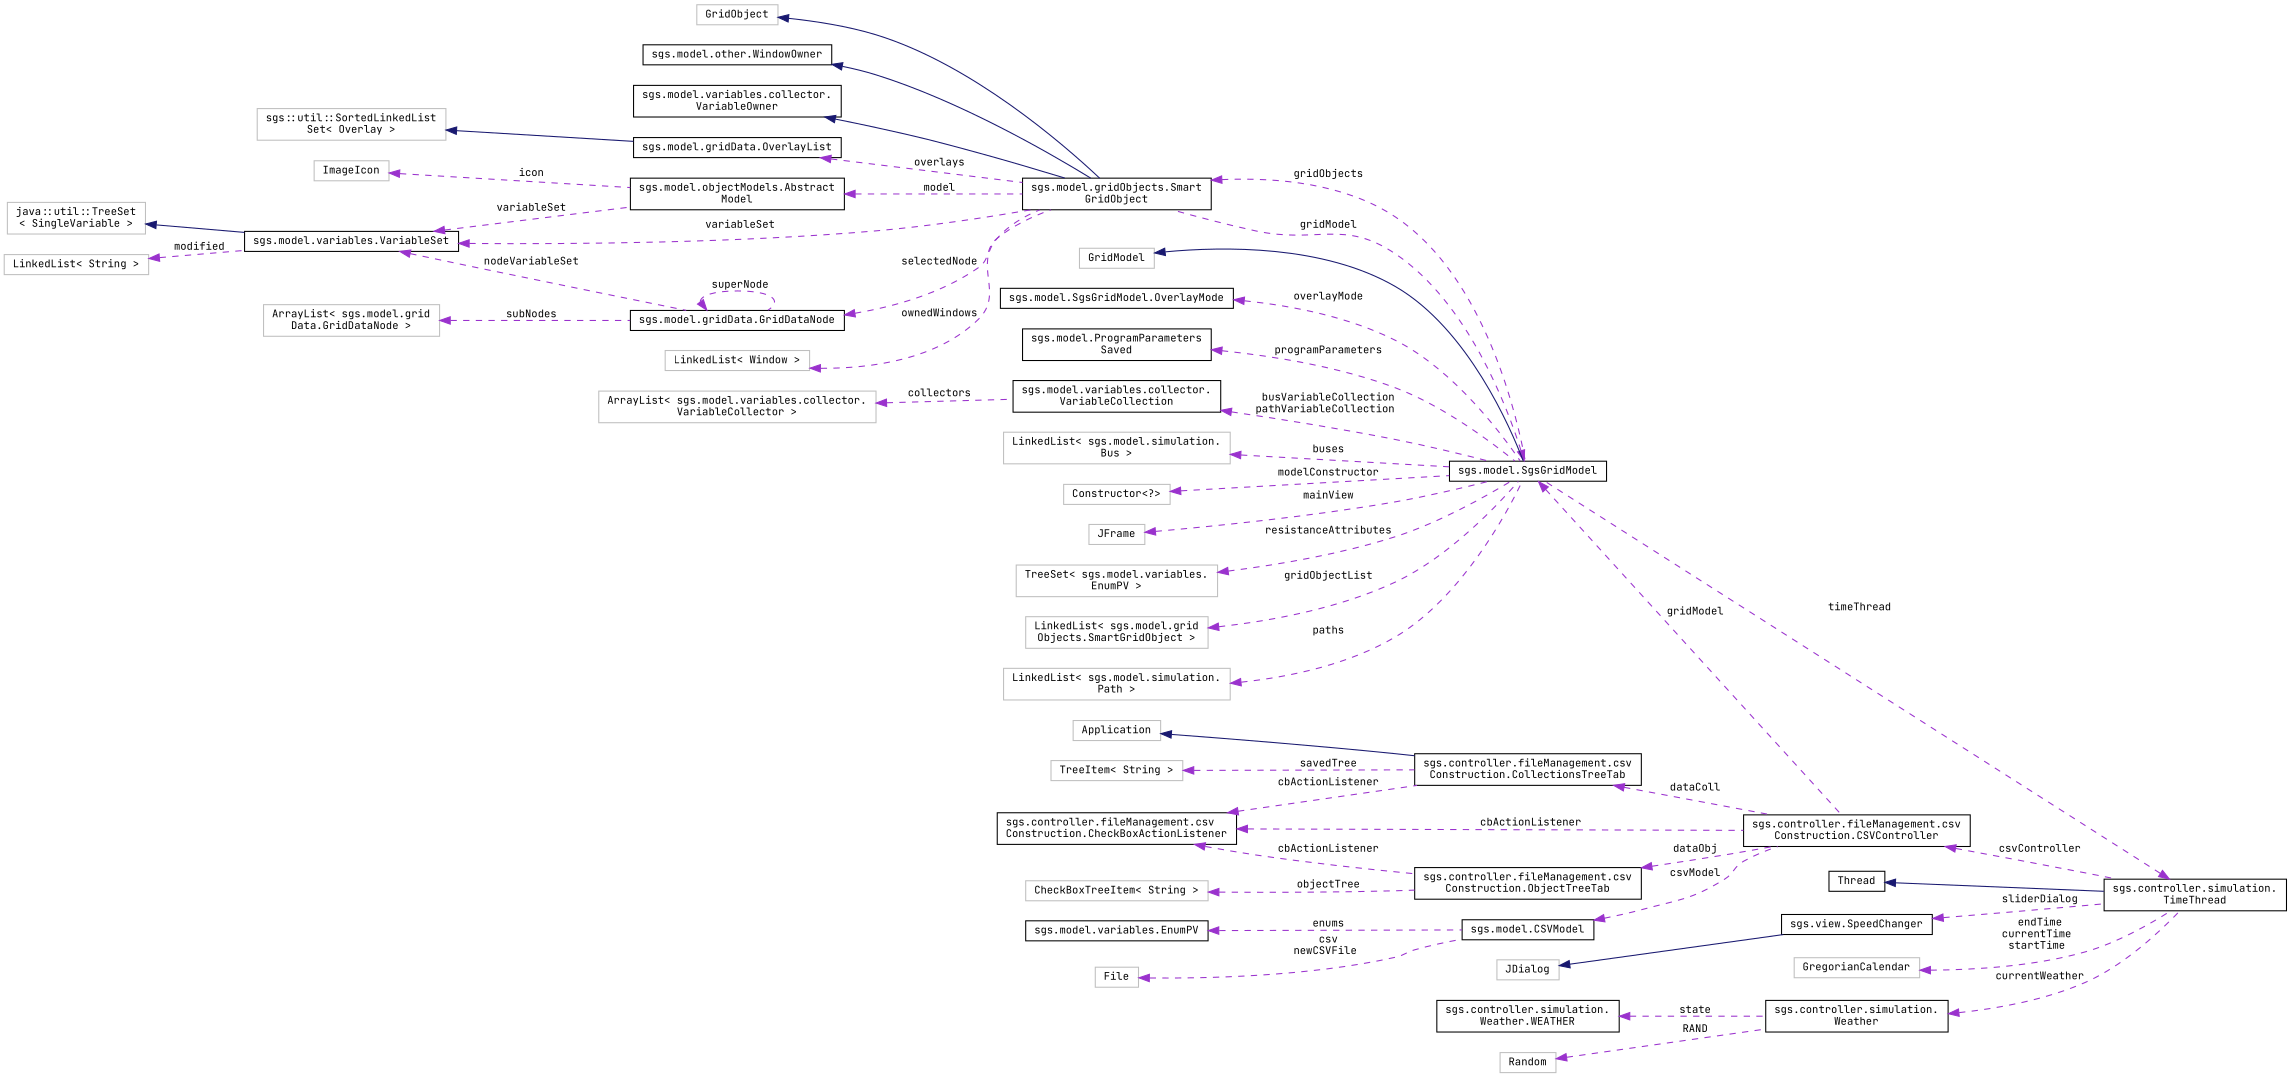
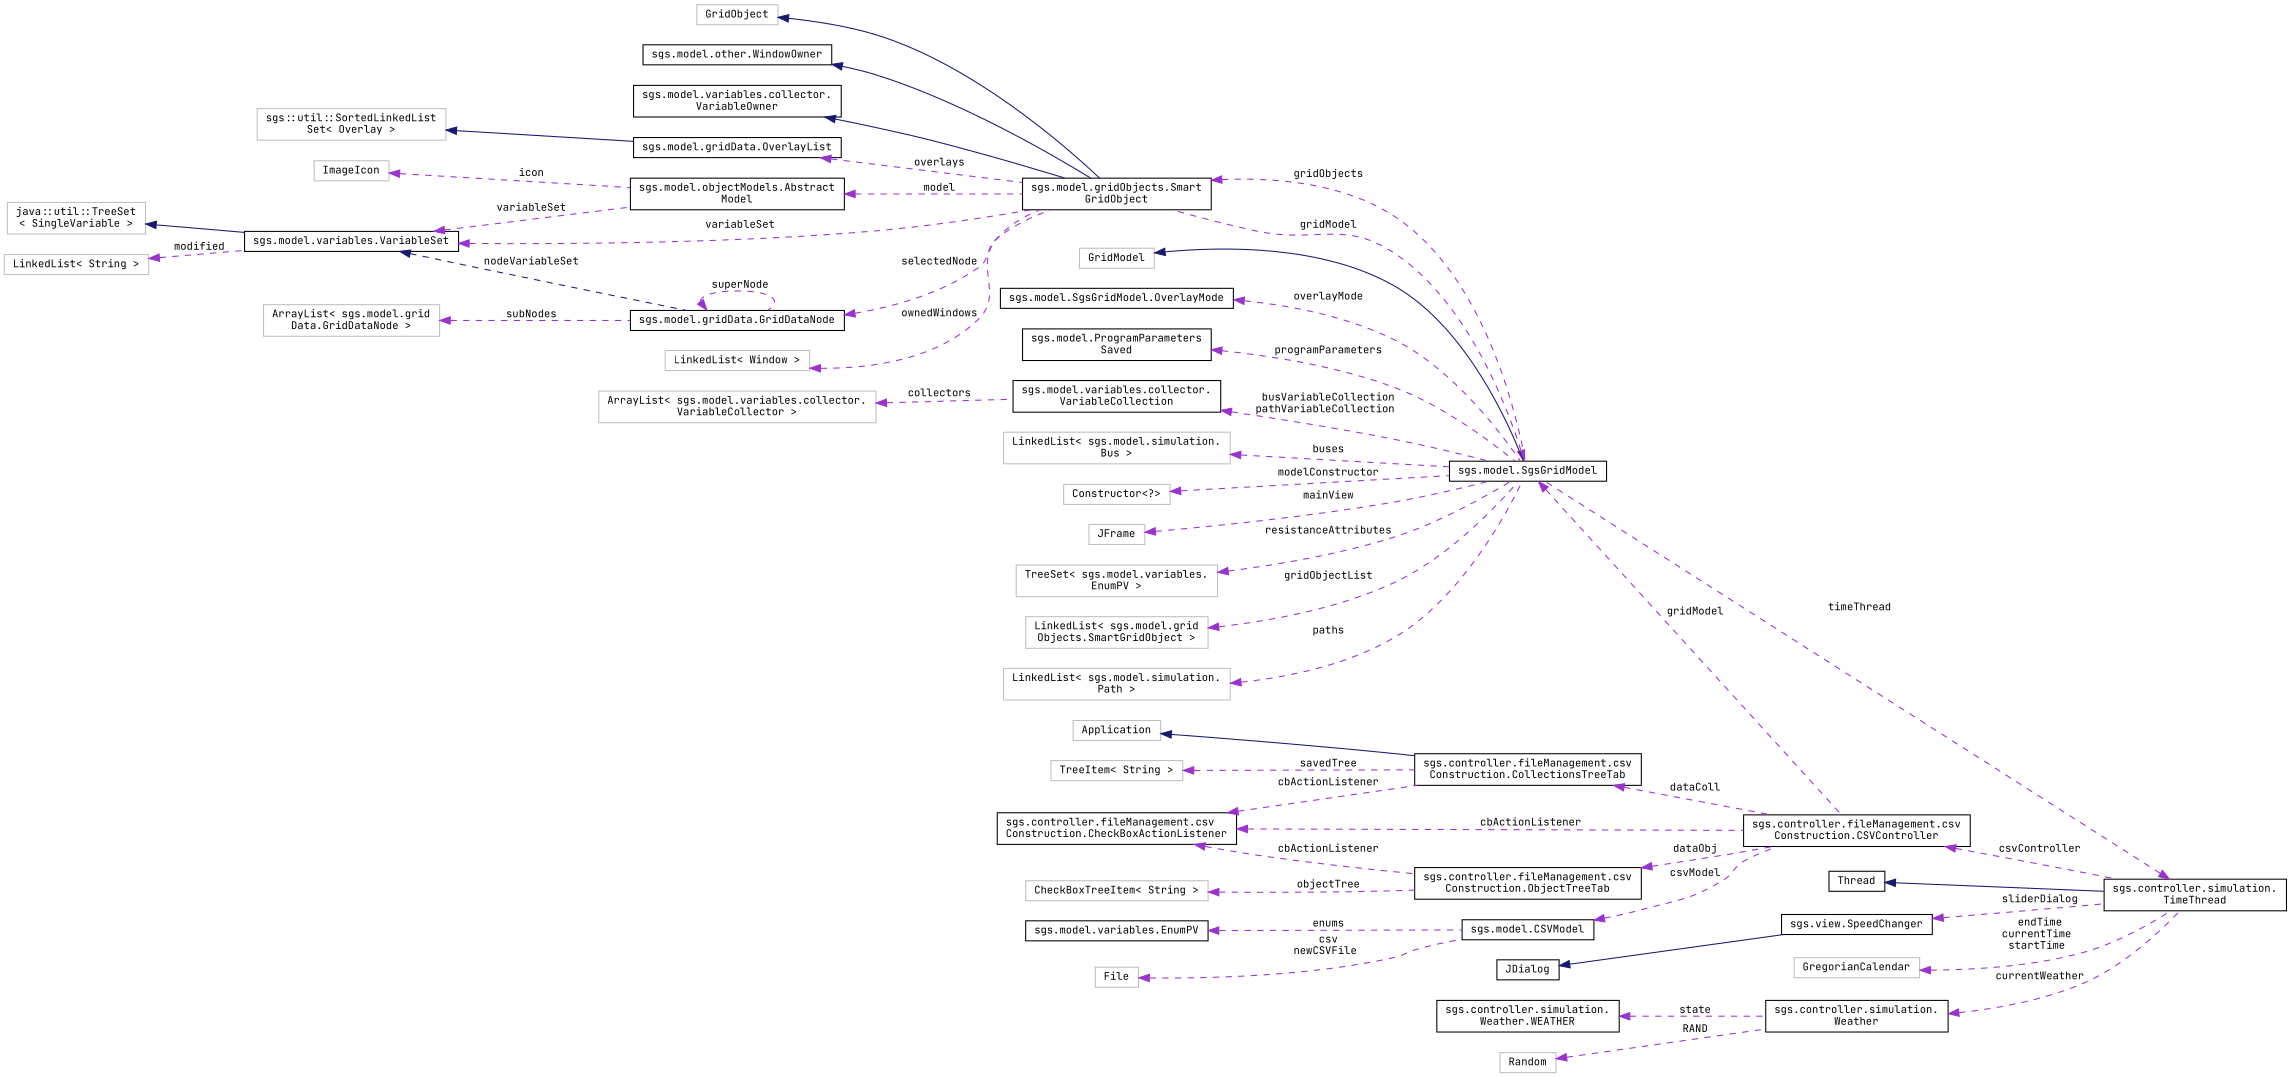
edge "sgs.model.gridData.GridDataNode" -> "sgs.model.variables.VariableSet": color darkorchid3 -> midnightblue
node "JDialog": color grey75 -> black
